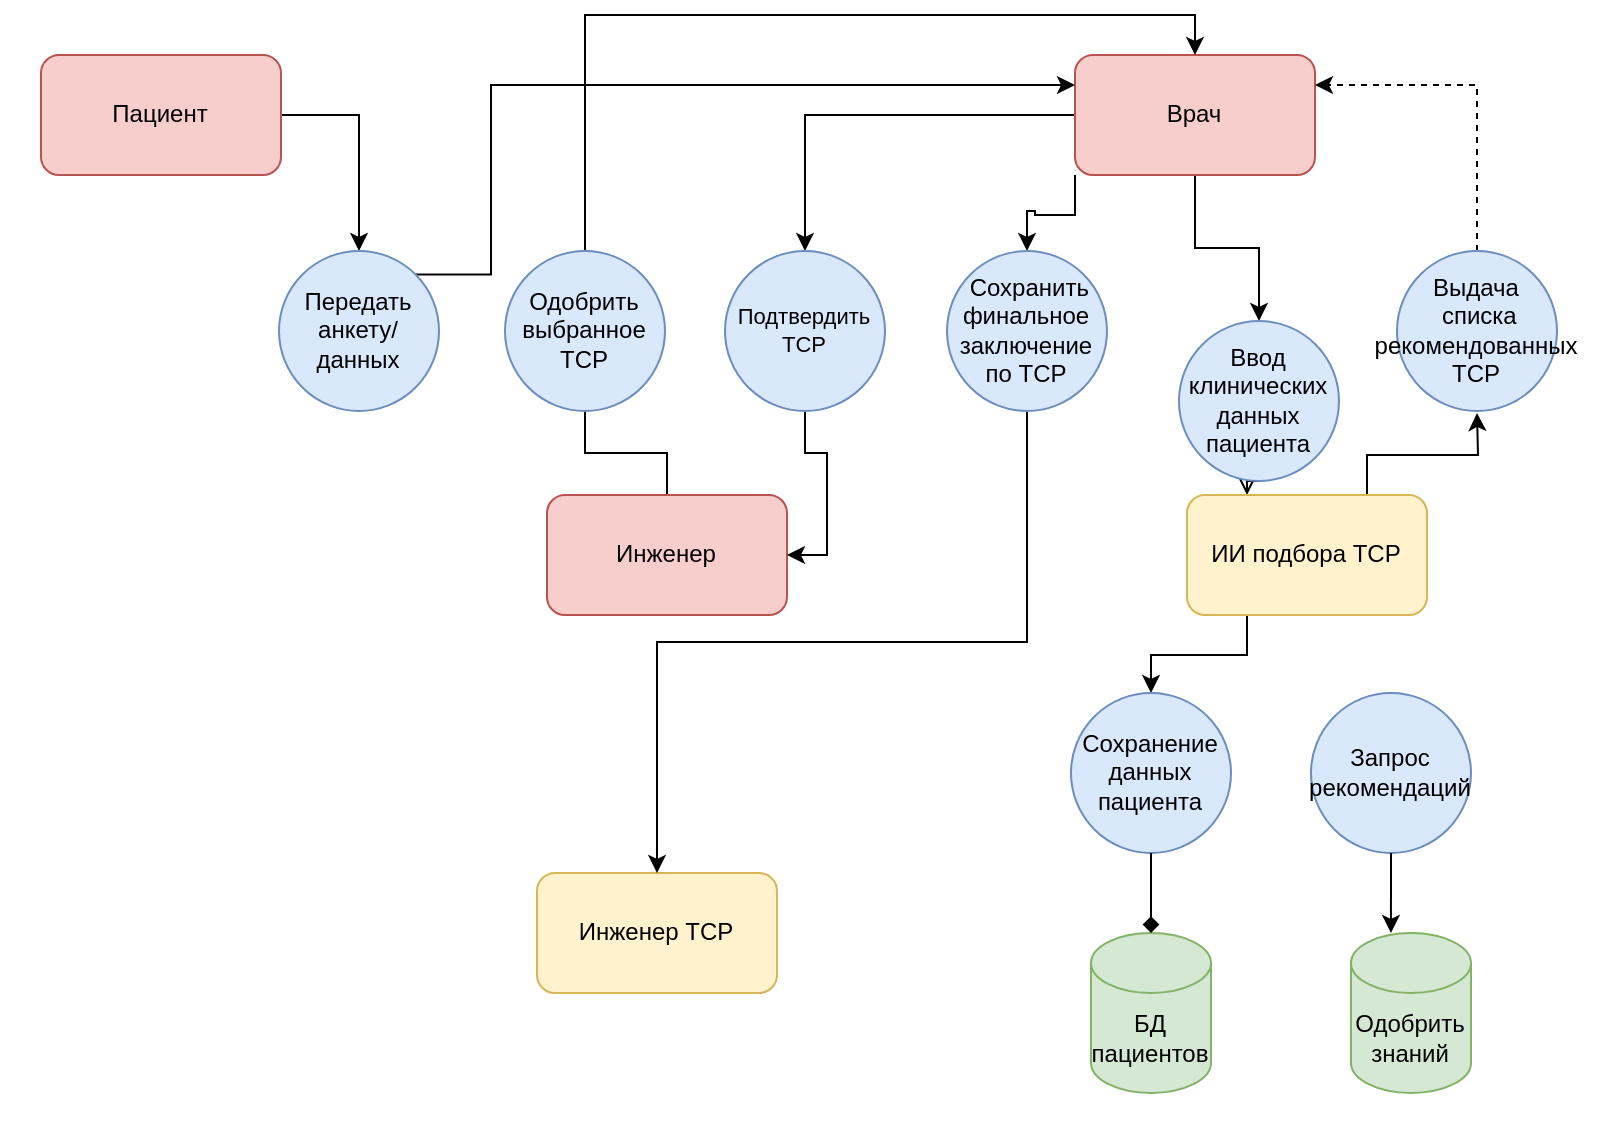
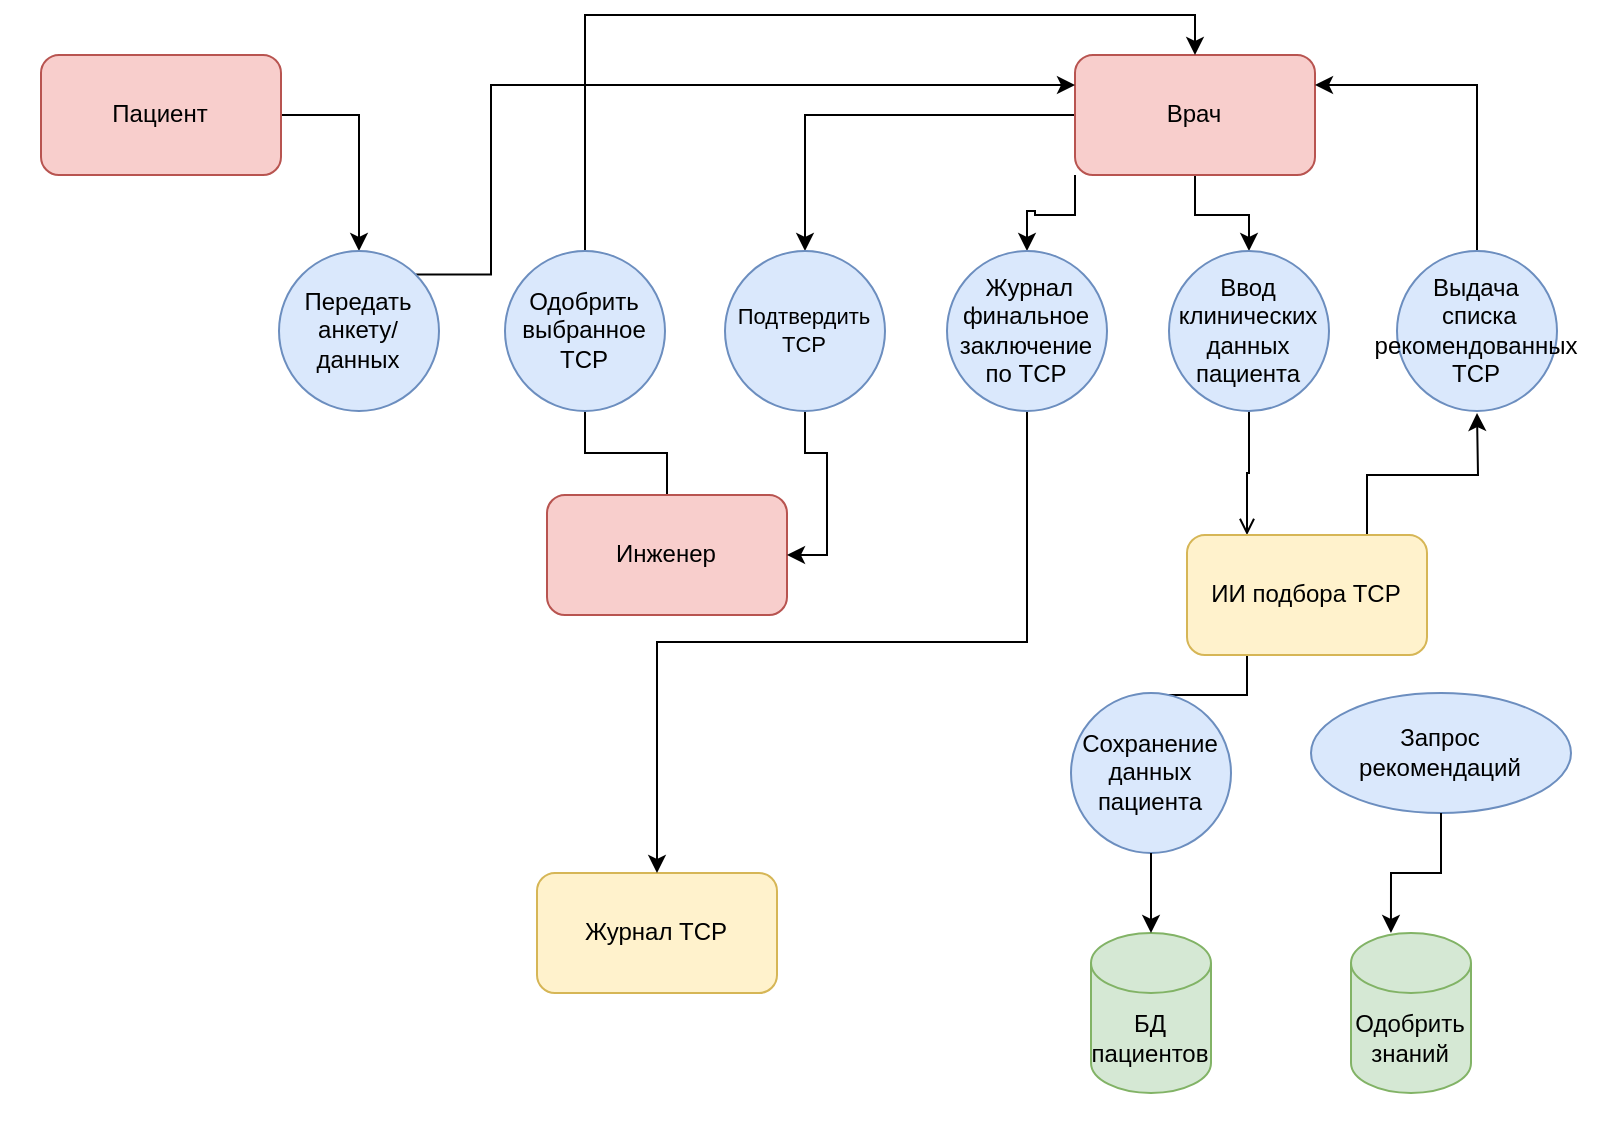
edge "Выдача списка рекомендованных ТСР" -> "Врач": style dashed -> solid
node "Сохранить финальное заключение по ТСР": label "Сохранить финальное заключение по ТСР" -> "Журнал финальное заключение по ТСР"
node "Ввод клинических данных пациента": moved (1259, 401) -> (1249, 331)
node "ИИ подбора ТСР": moved (1307, 555) -> (1307, 595)
node "Запрос рекомендаций": size 160x160 -> 260x120
edge "Сохранение данных пациента" -> "БД пациентов": arrowhead diamond -> classic
node "Инженер ТСР": label "Инженер ТСР" -> "Журнал ТСР"
